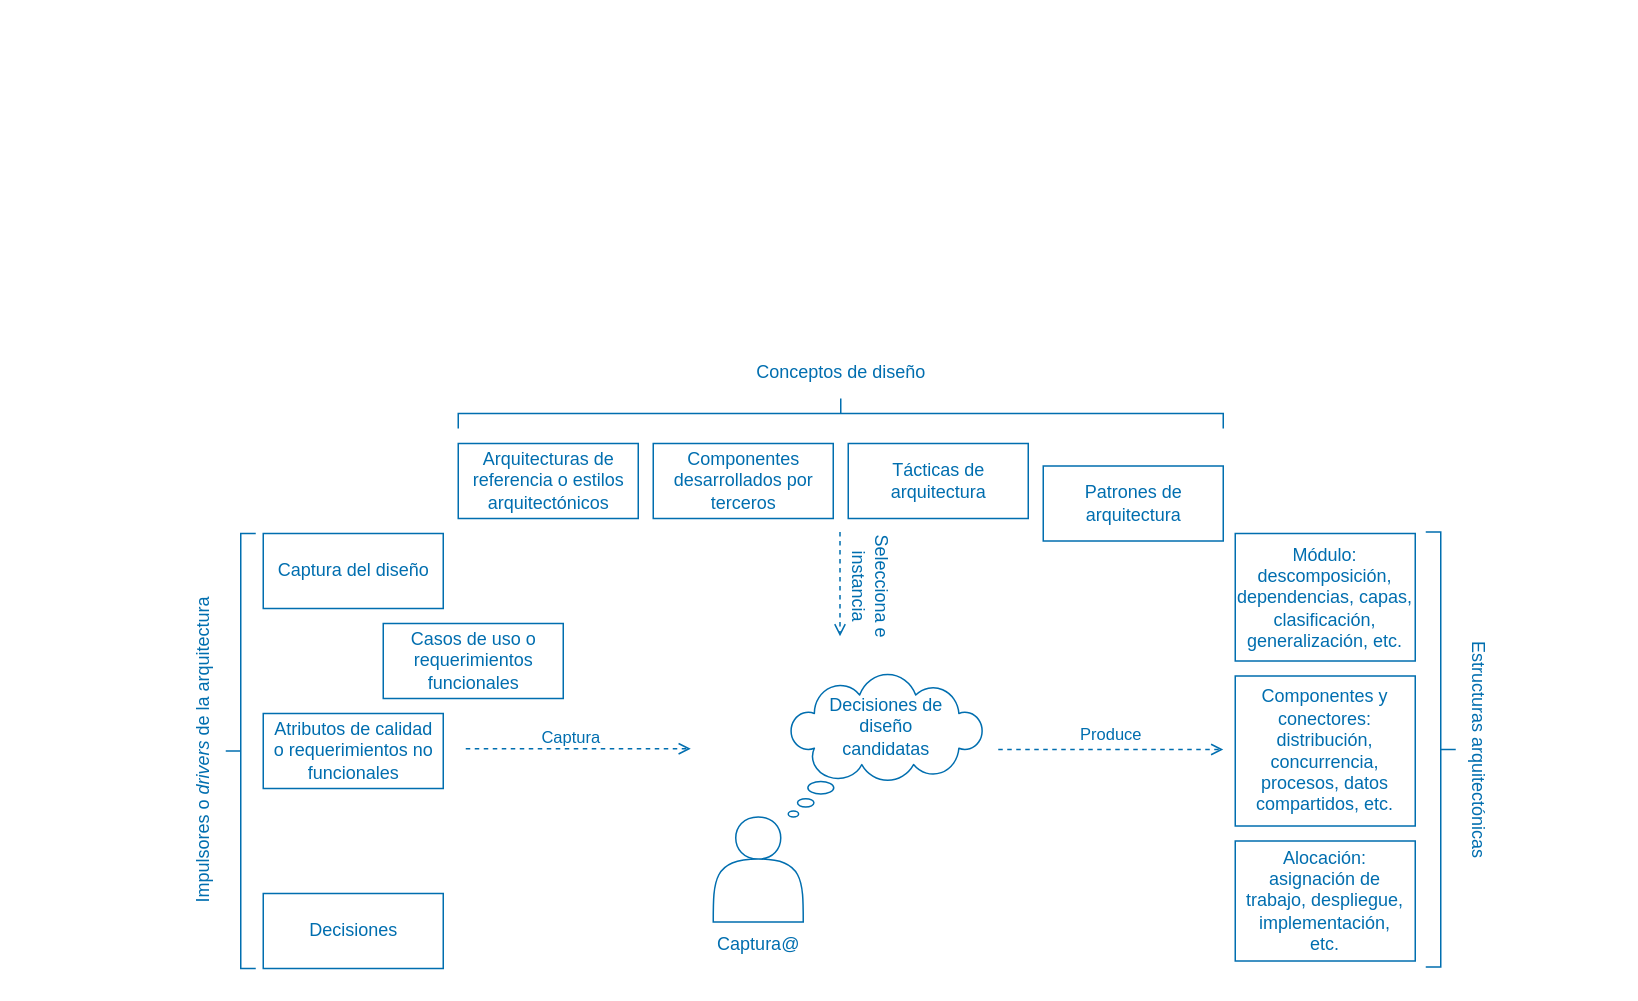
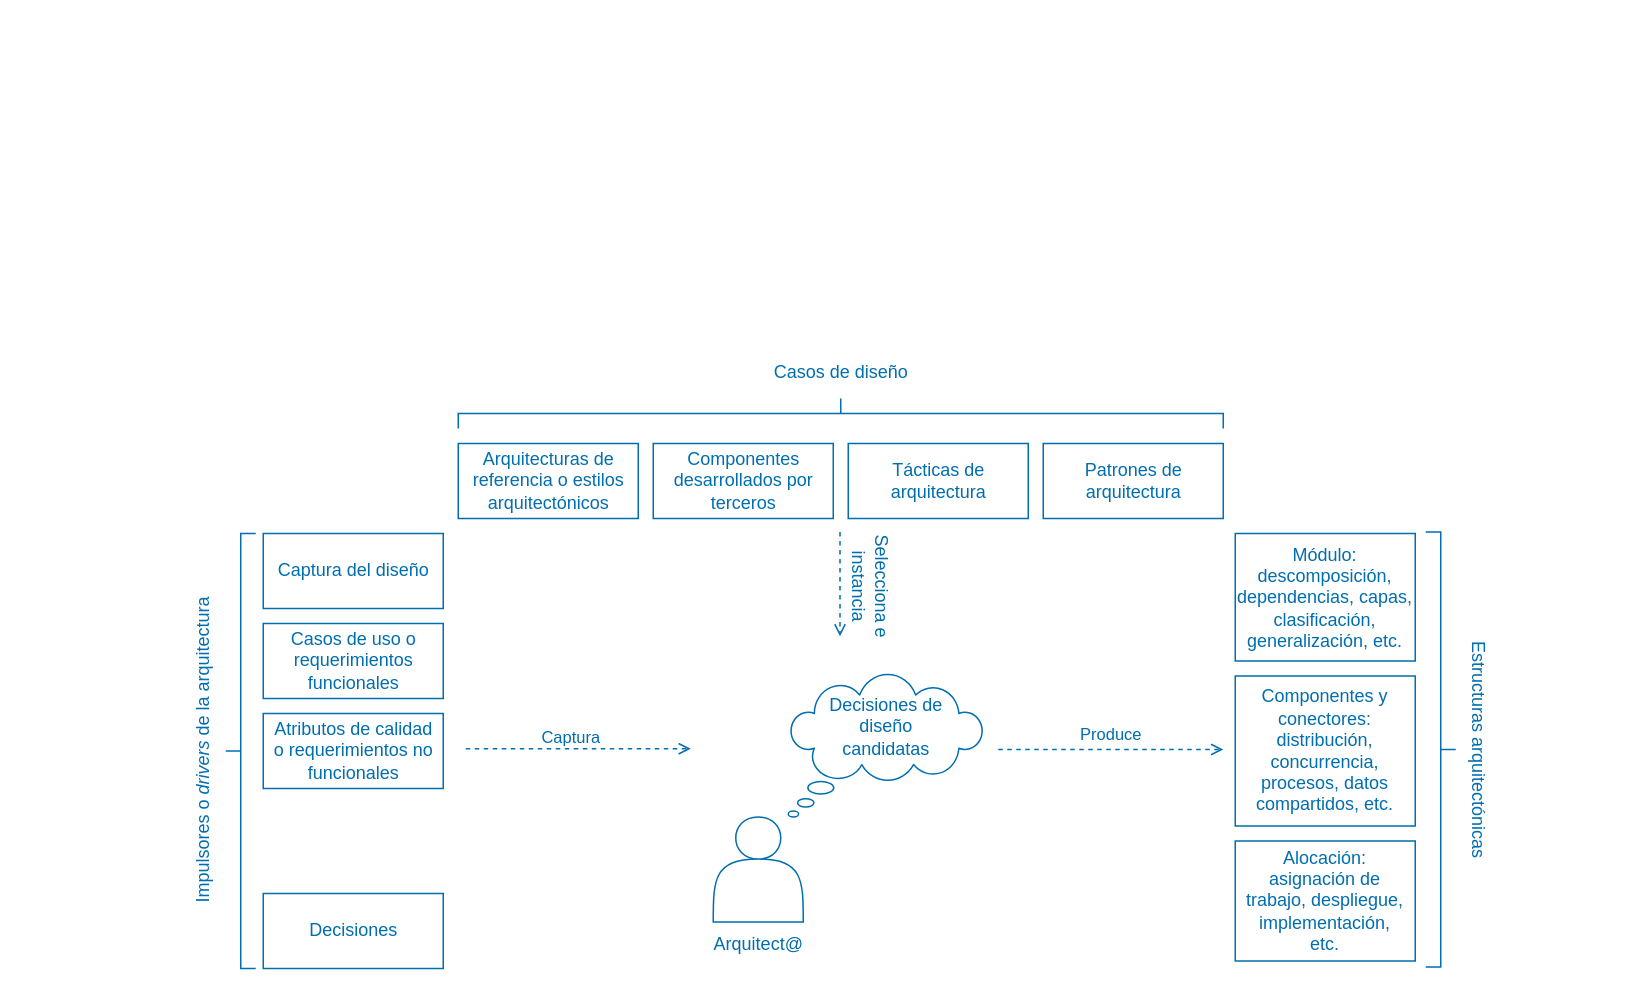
node "Conceptos de diseño": label "Conceptos de diseño" -> "Casos de diseño"
node "Patrones de arquitectura": moved (1133, 503) -> (1133, 481)
node "Casos de uso o requerimientos funcionales": moved (473, 661) -> (353, 661)
node "Captura@": label "Captura@" -> "Arquitect@"
